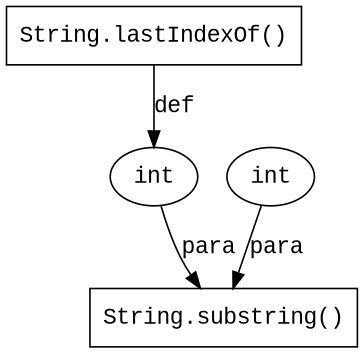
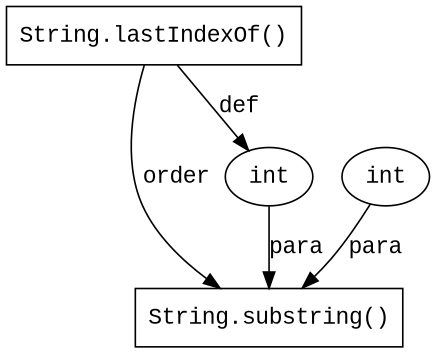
edge "String.lastIndexOf()" -> "String.substring()": added, label "order"
